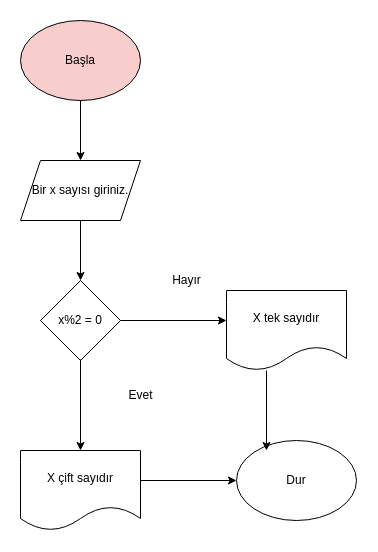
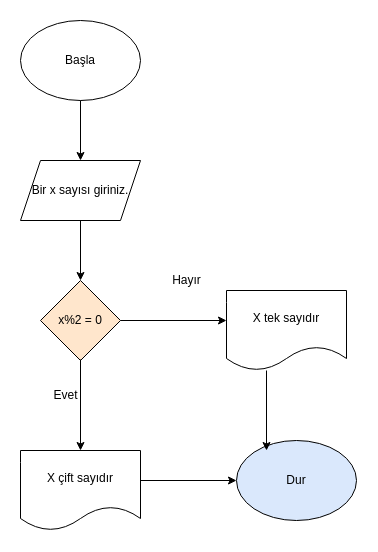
node "Başla": fillcolor #f8cecc -> #ffffff
node "x%2 = 0": fillcolor #ffffff -> #ffe6cc
node "Evet": moved (141, 396) -> (66, 396)
node "Dur": fillcolor #ffffff -> #dae8fc
